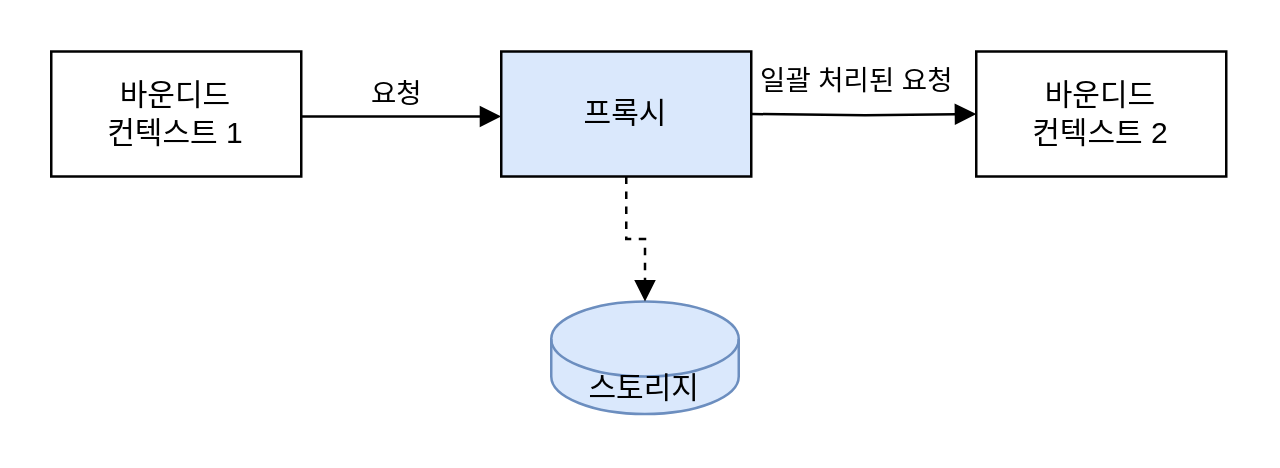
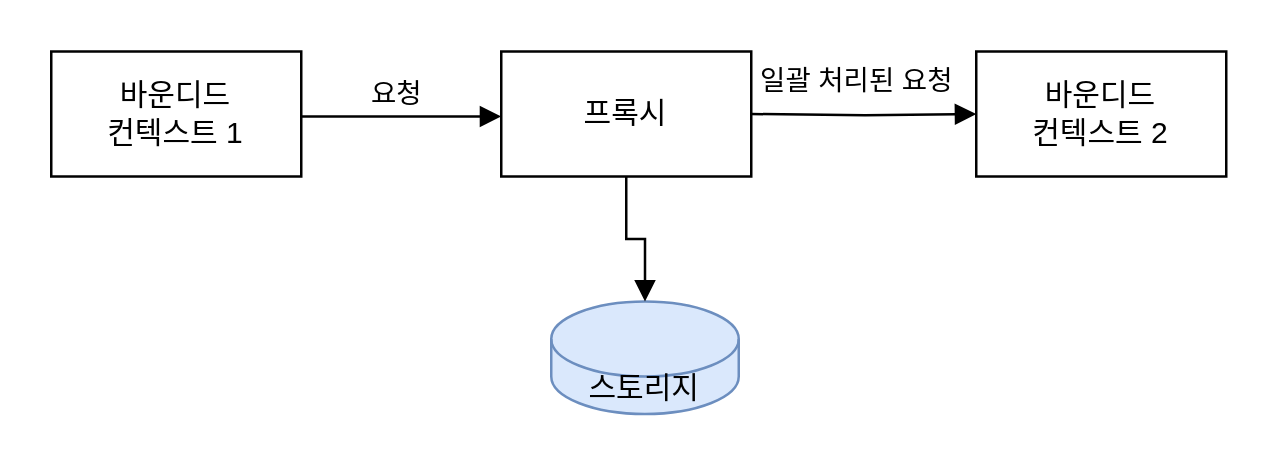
node "프록시": fillcolor #dae8fc -> #ffffff
edge "프록시" -> "스토리지": style dashed -> solid
